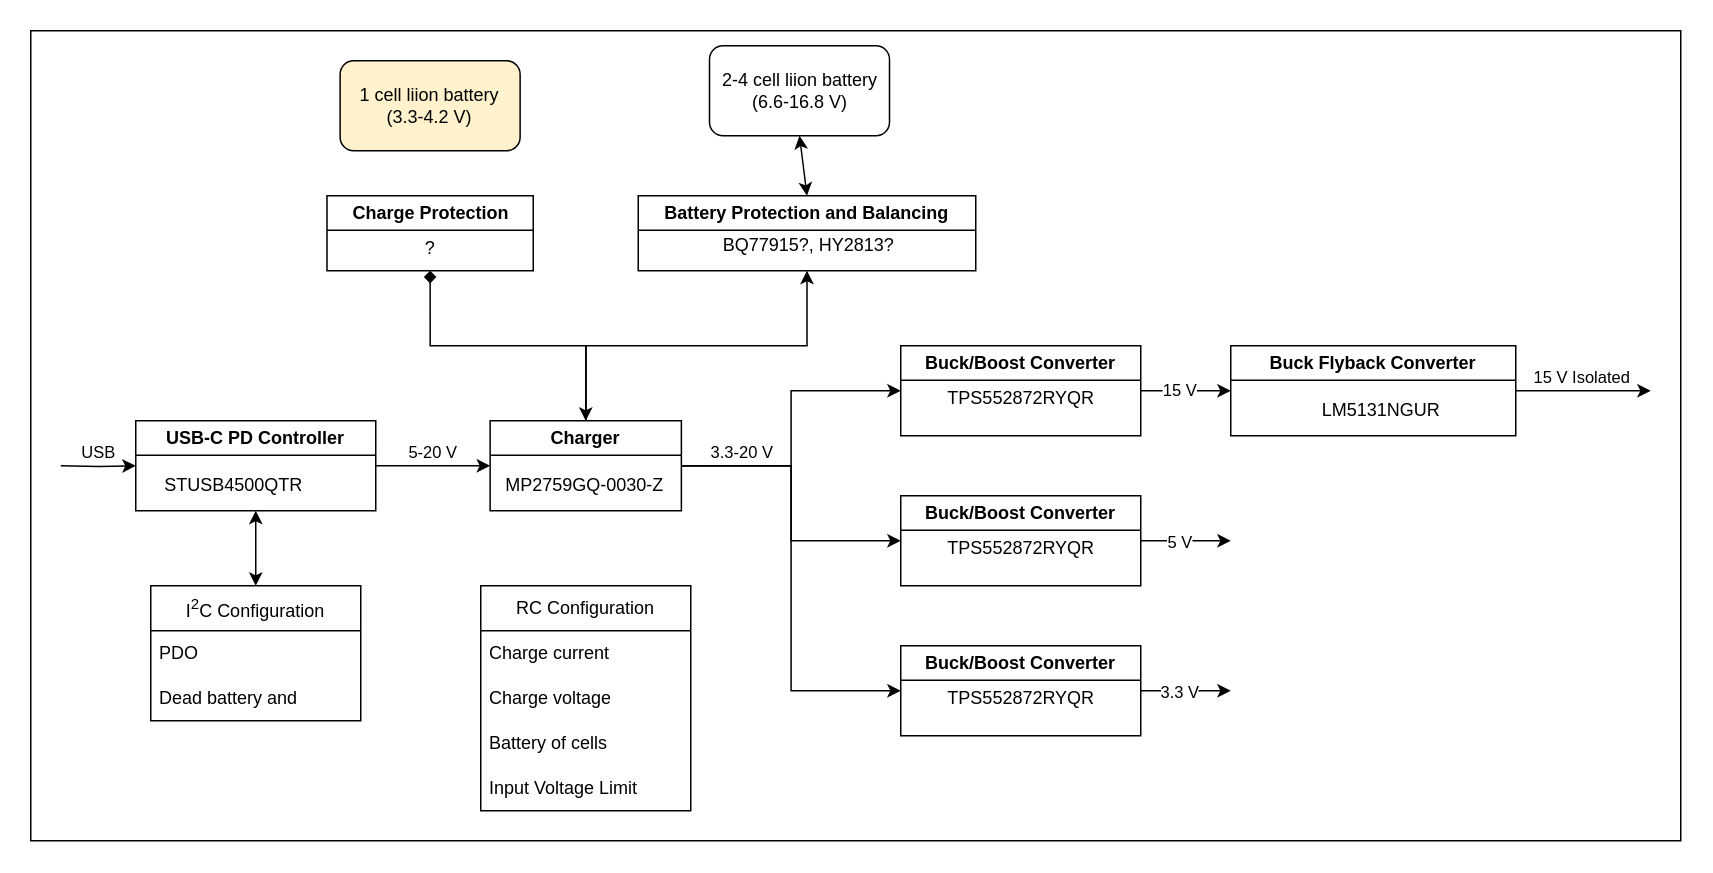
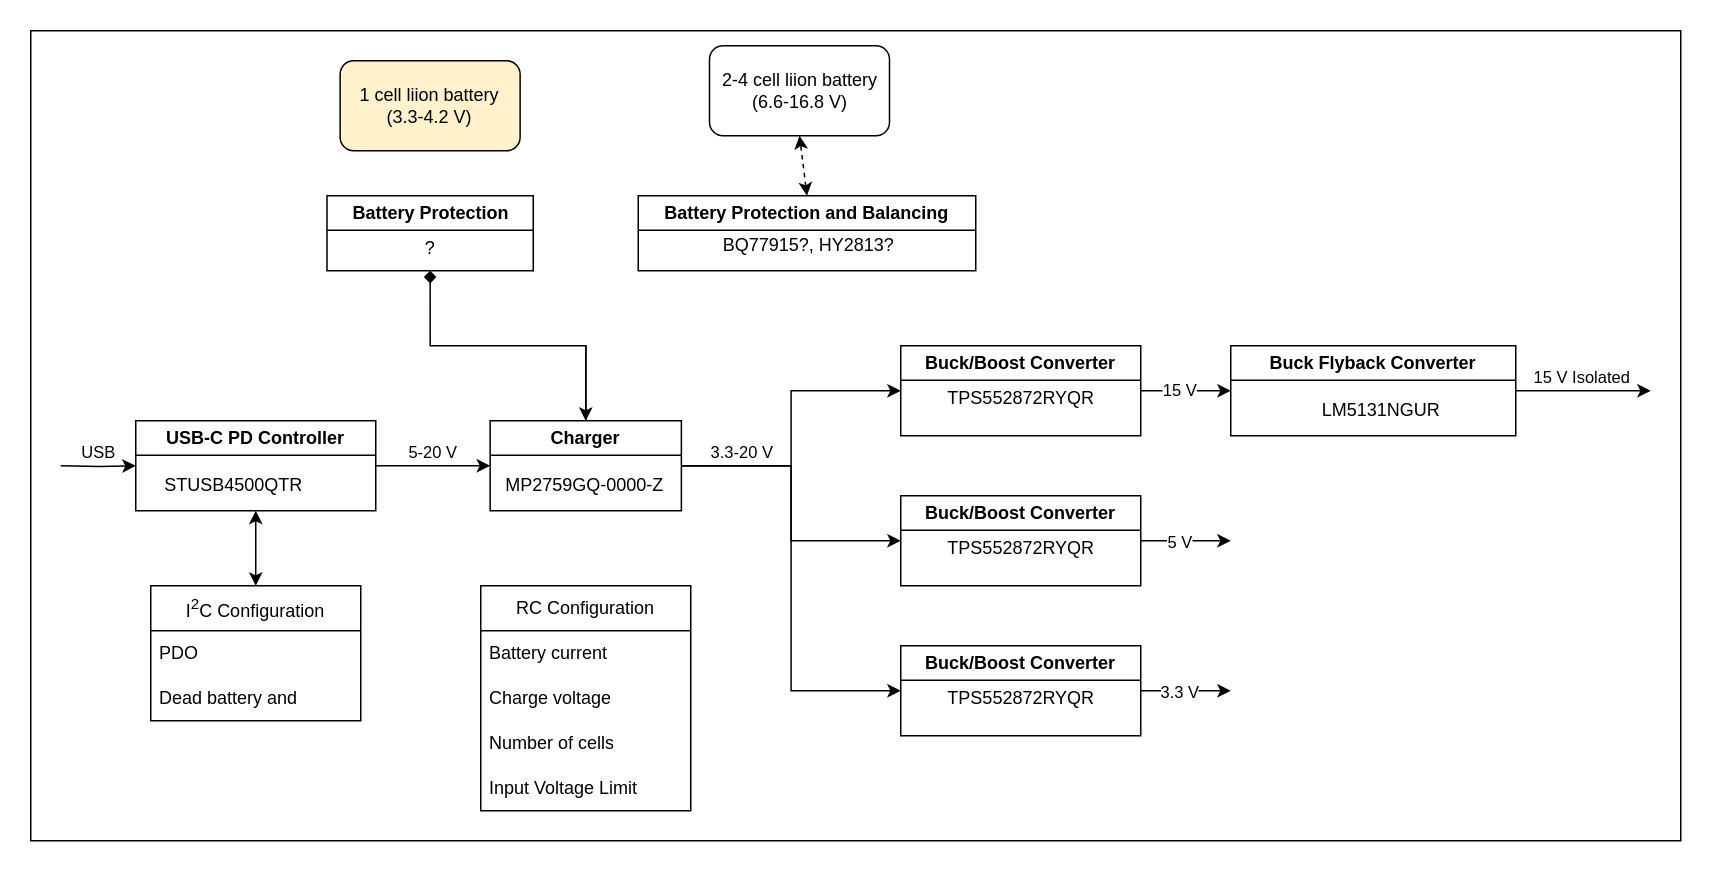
edge "2-4 cell liion battery (6.6-16.8 V)" -- "Battery Protection and Balancing": style solid -> dashed
node "Charge Protection": label "Charge Protection" -> "Battery Protection"
edge "Charger" -> "Battery Protection and Balancing": removed
node "MP2759GQ-0030-Z": label "MP2759GQ-0030-Z" -> "MP2759GQ-0000-Z"
node "Charge current": label "Charge current" -> "Battery current"
node "Battery of cells": label "Battery of cells" -> "Number of cells"
